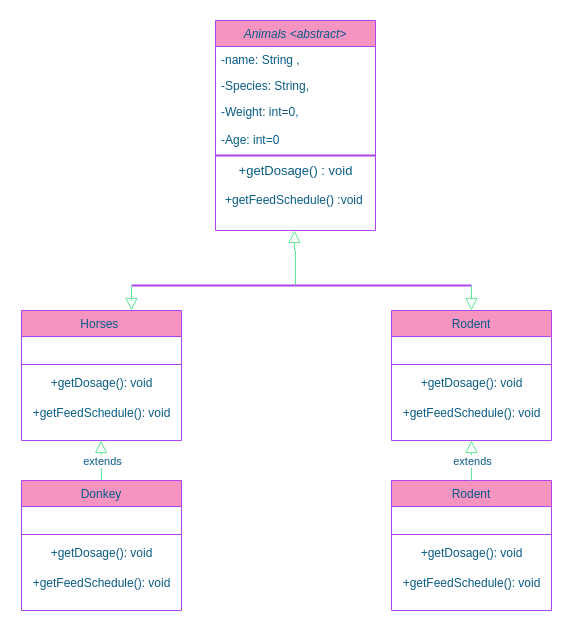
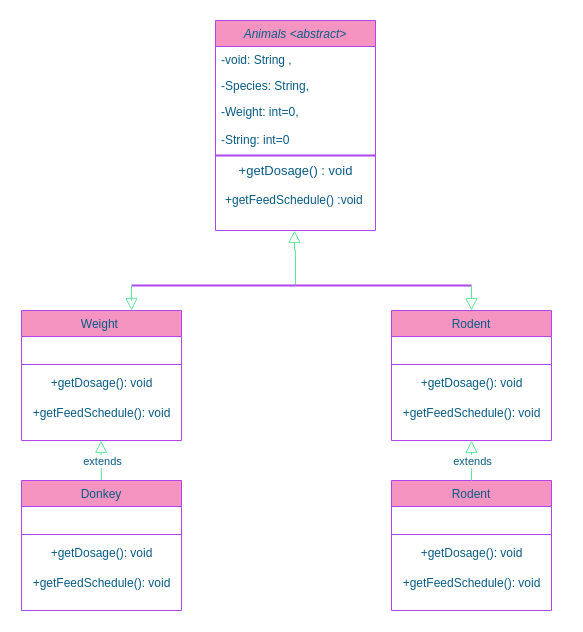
node "-name: String ,": label "-name: String ," -> "-void: String ,"
node "-Weight: int=0, -Age: int=0": label "-Weight: int=0, -Age: int=0" -> "-Weight: int=0, -String: int=0"
node "Horses": label "Horses" -> "Weight"
